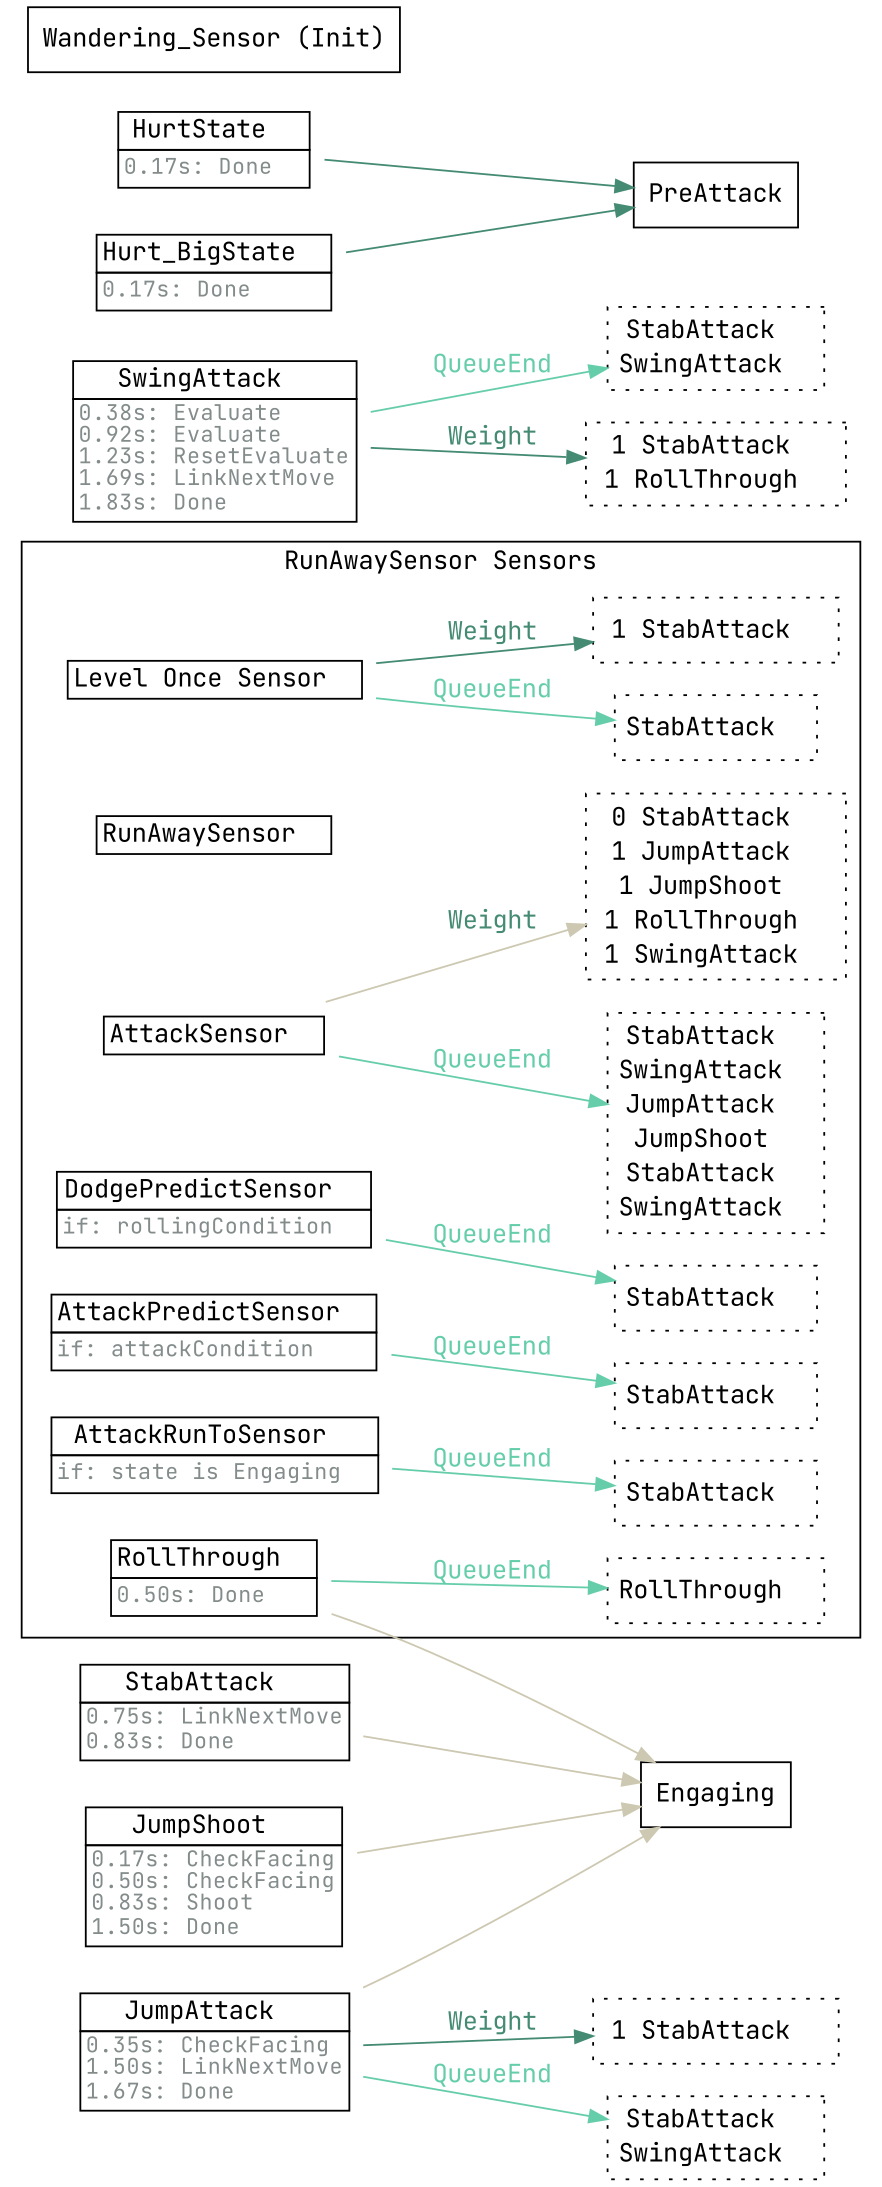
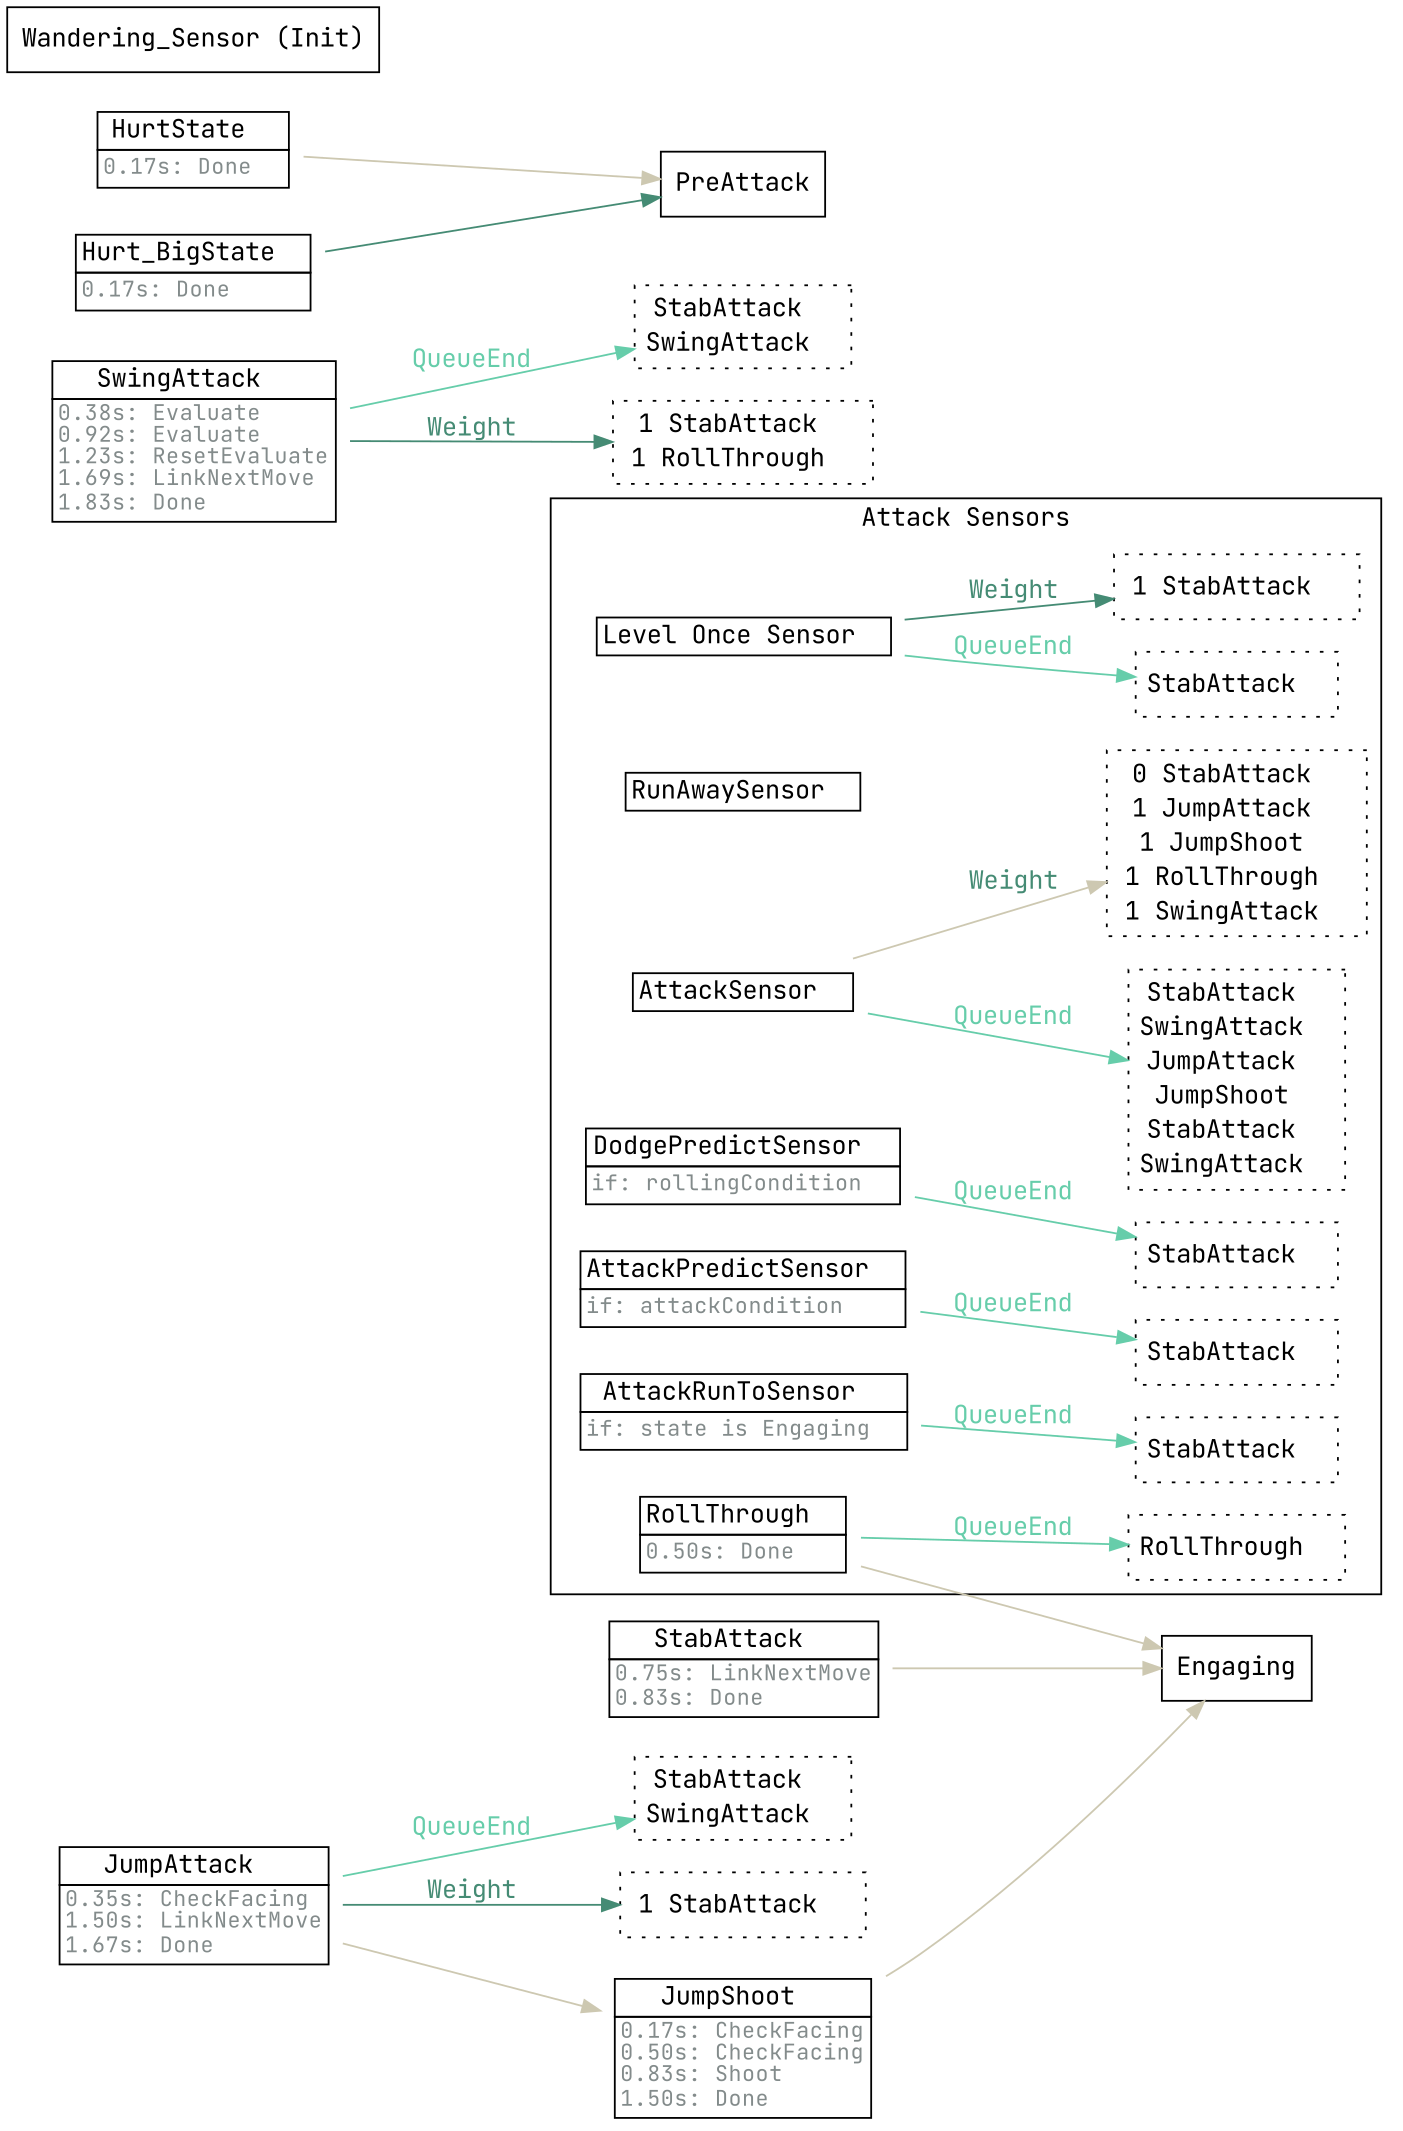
edge "HurtState" -> "PreAttack": color aquamarine4 -> cornsilk3
cluster "RunAwaySensor Sensors": label "RunAwaySensor Sensors" -> "Attack Sensors"
edge "JumpAttack" -> "Engaging": now "JumpAttack" -> "JumpShoot"
